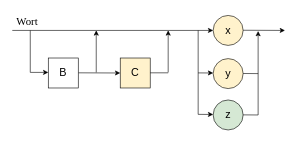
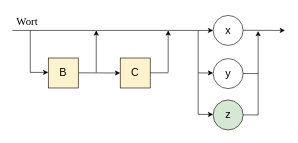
node "x": fillcolor #fff2cc -> #ffffff
node "B": fillcolor #ffffff -> #fff2cc
node "y": fillcolor #fff2cc -> #ffffff
